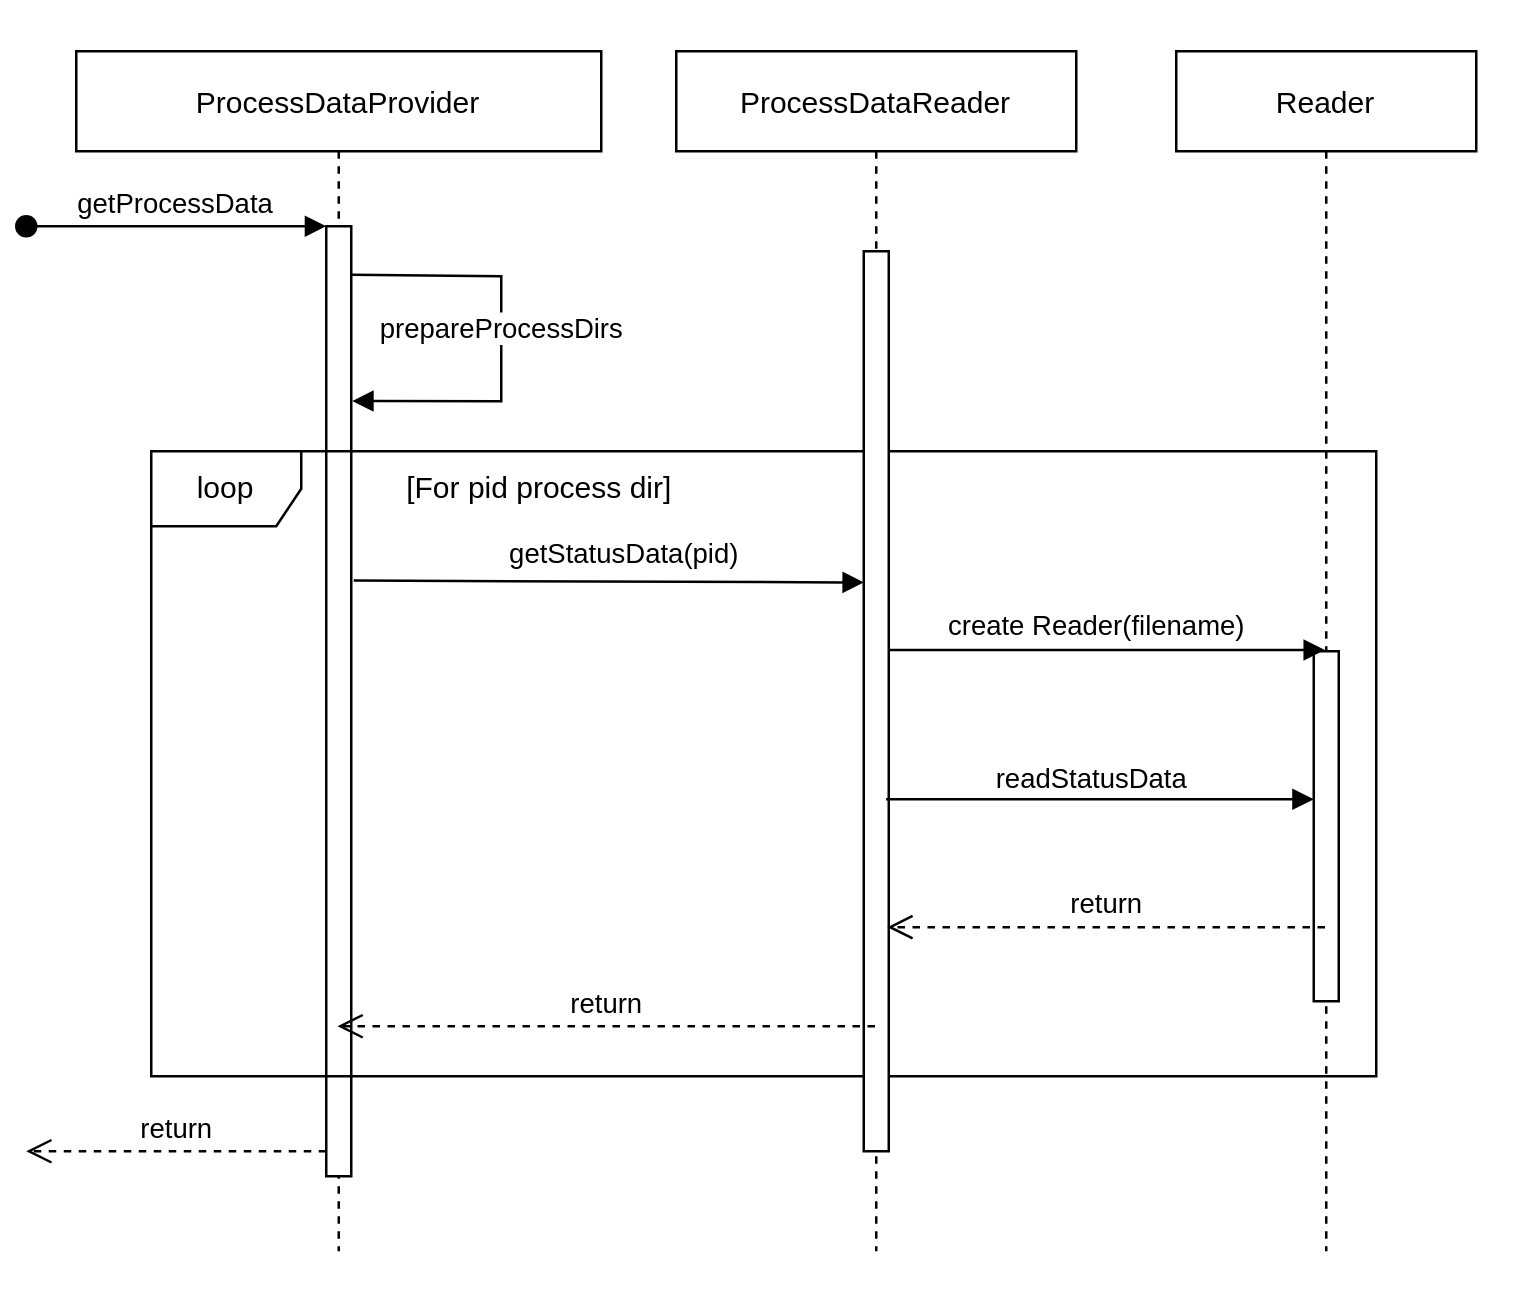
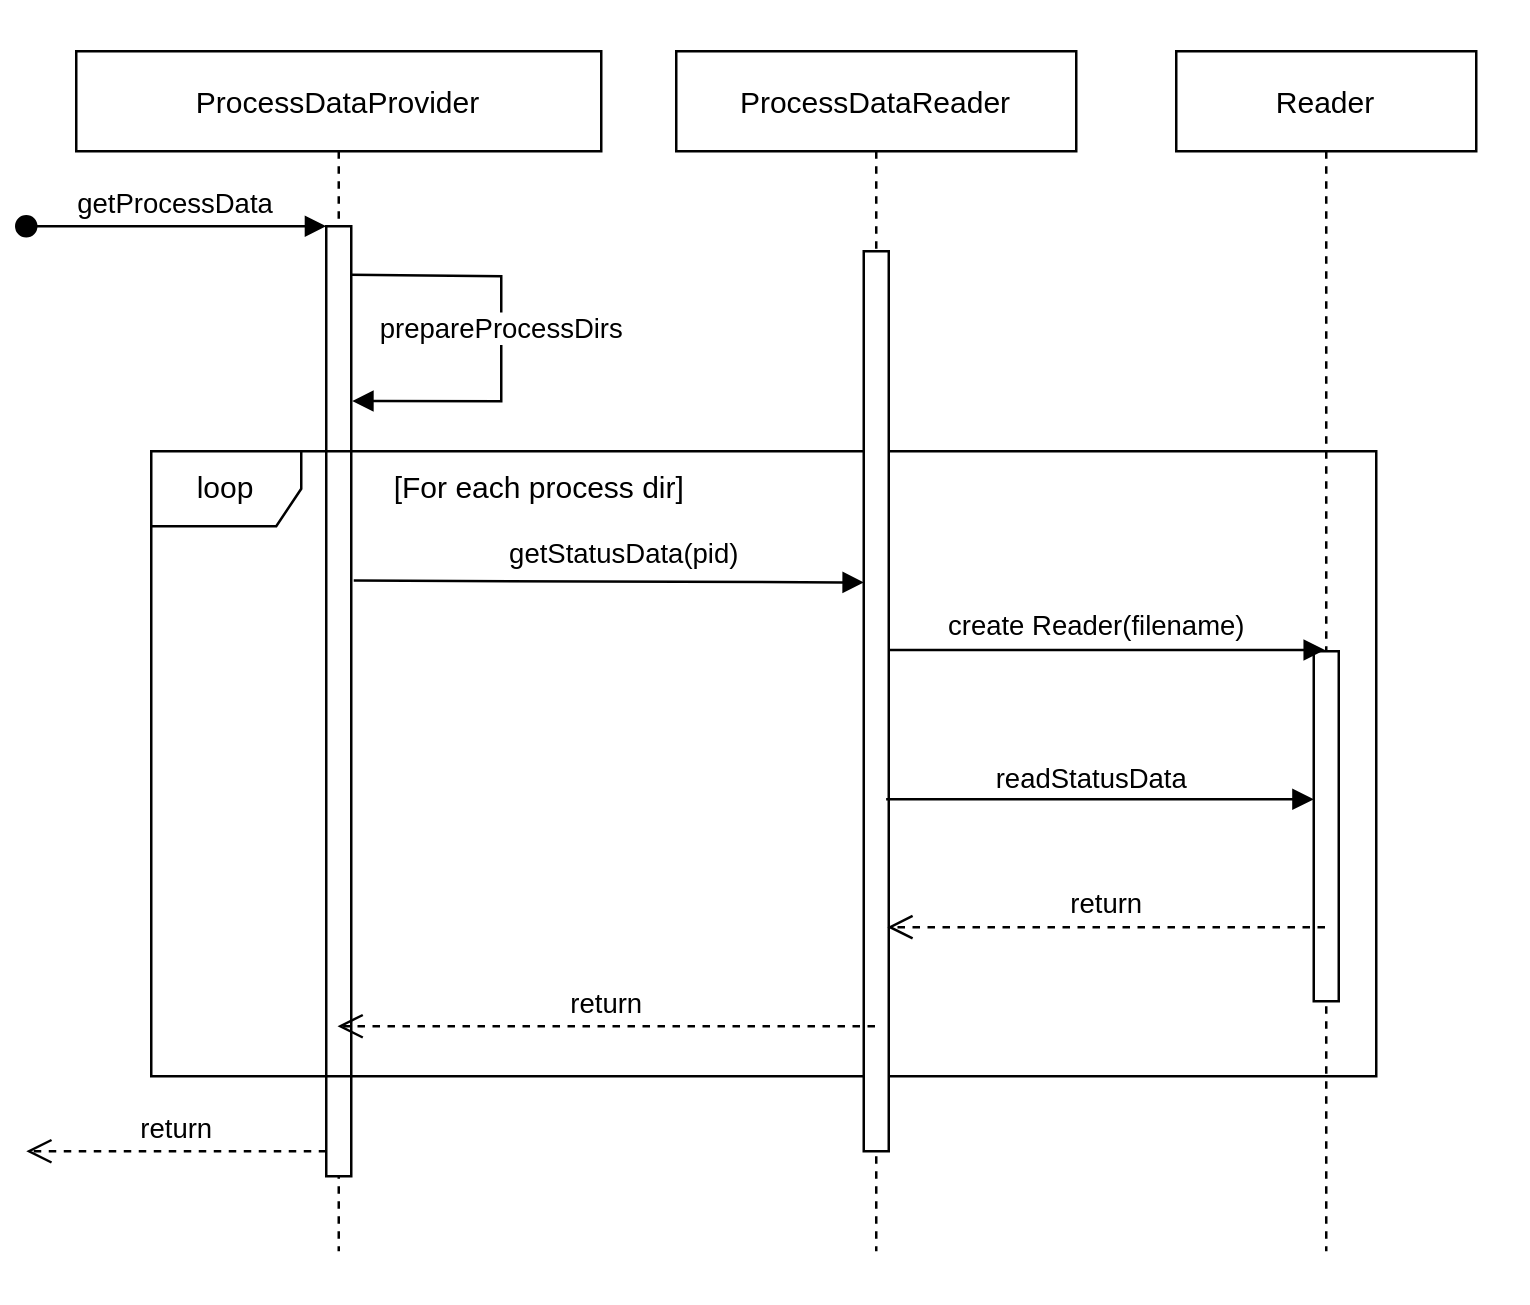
node "[For pid process dir]": label "[For pid process dir]" -> "[For each process dir]"
